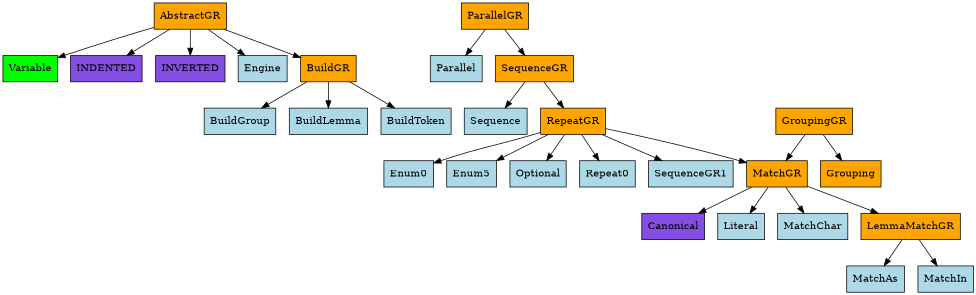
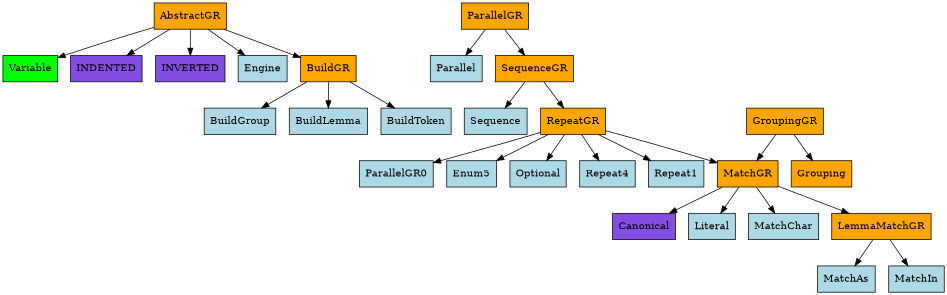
node "Enum0": label "Enum0" -> "ParallelGR0"
node "Repeat0": label "Repeat0" -> "Repeat4"
node "SequenceGR1": label "SequenceGR1" -> "Repeat1"
